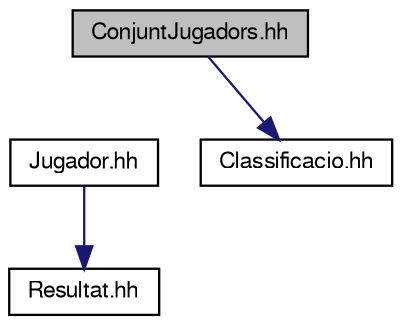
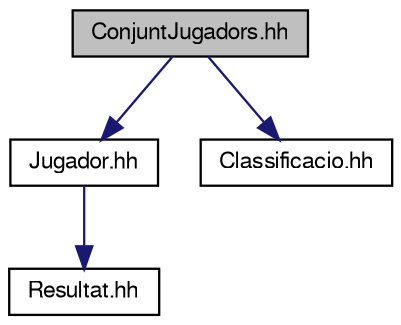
edge "ConjuntJugadors.hh" -> "Jugador.hh": added
